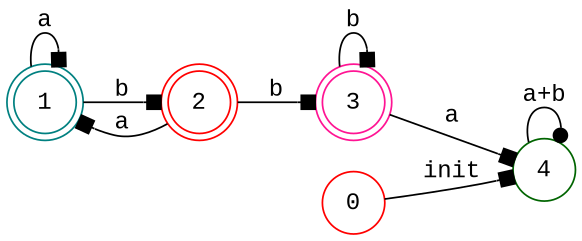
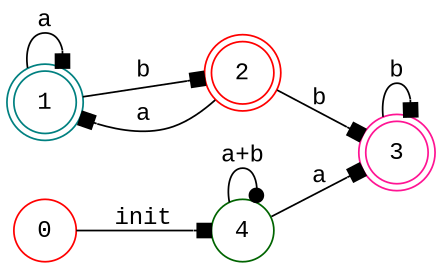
edge "3" -> "4": reversed
